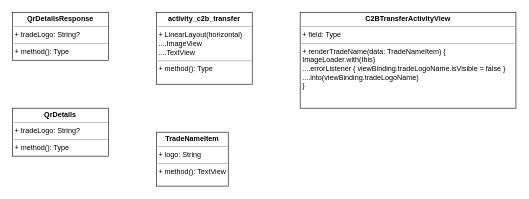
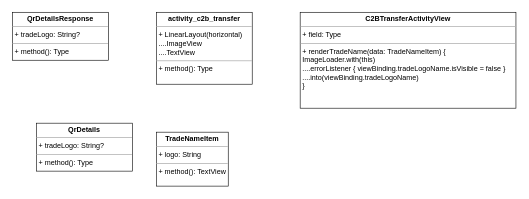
node "QrDetails + tradeLogo: String? + method(): Type": moved (60, 132) -> (84, 147)
